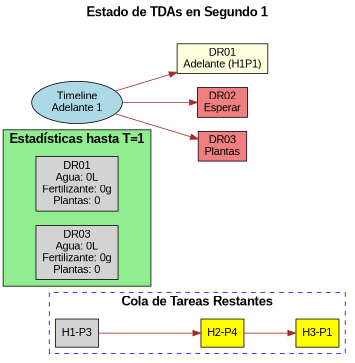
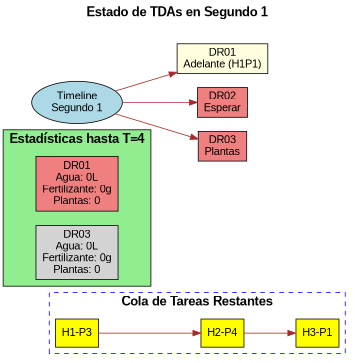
node "Timeline Adelante 1": label "Timeline Adelante 1" -> "Timeline Segundo 1"
cluster "Estadísticas hasta T=1": label "Estadísticas hasta T=1" -> "Estadísticas hasta T=4"
node "DR01 Agua: 0L Fertilizante: 0g Plantas: 0": fillcolor lightgrey -> lightcoral
node "H1-P3": fillcolor lightgrey -> yellow
